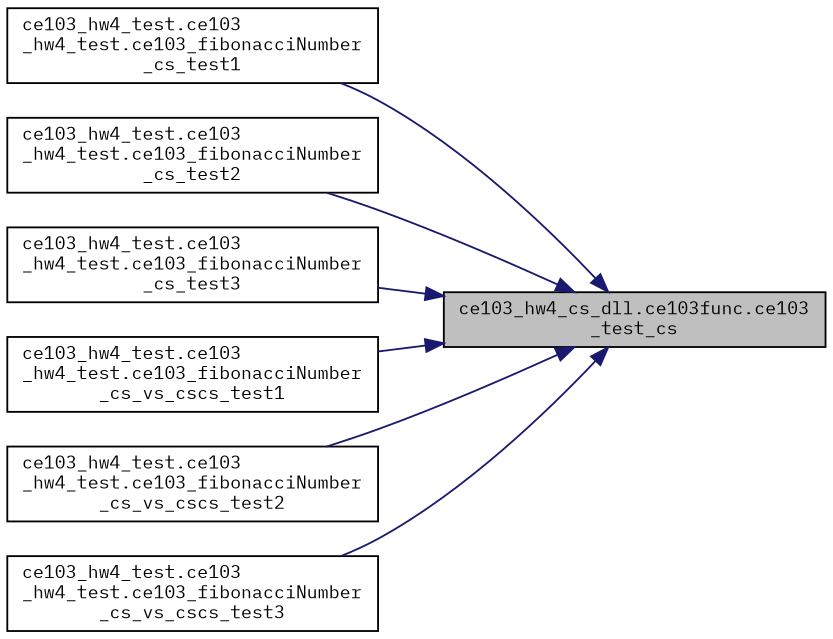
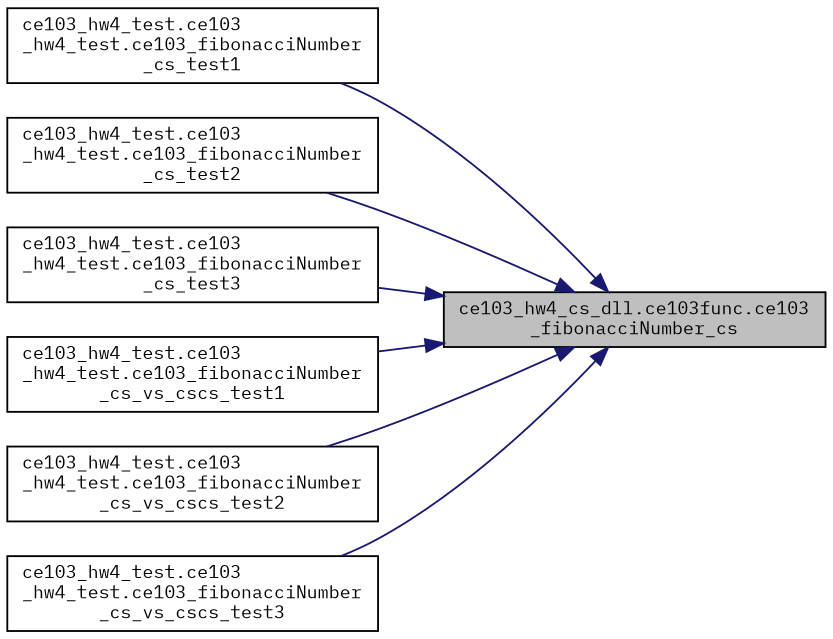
node "ce103_hw4_cs_dll.ce103func.ce103 _test_cs": label "ce103_hw4_cs_dll.ce103func.ce103 _test_cs" -> "ce103_hw4_cs_dll.ce103func.ce103 _fibonacciNumber_cs"
